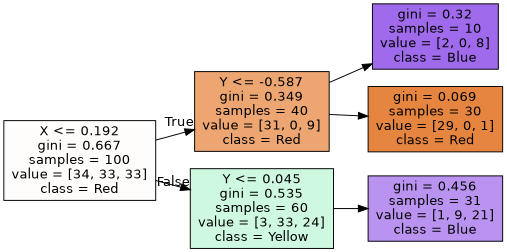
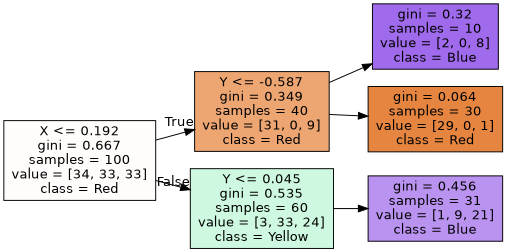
node "gini = 0.069 samples = 30 value = [29, 0, 1] class = Red": label "gini = 0.069 samples = 30 value = [29, 0, 1] class = Red" -> "gini = 0.064 samples = 30 value = [29, 0, 1] class = Red"
